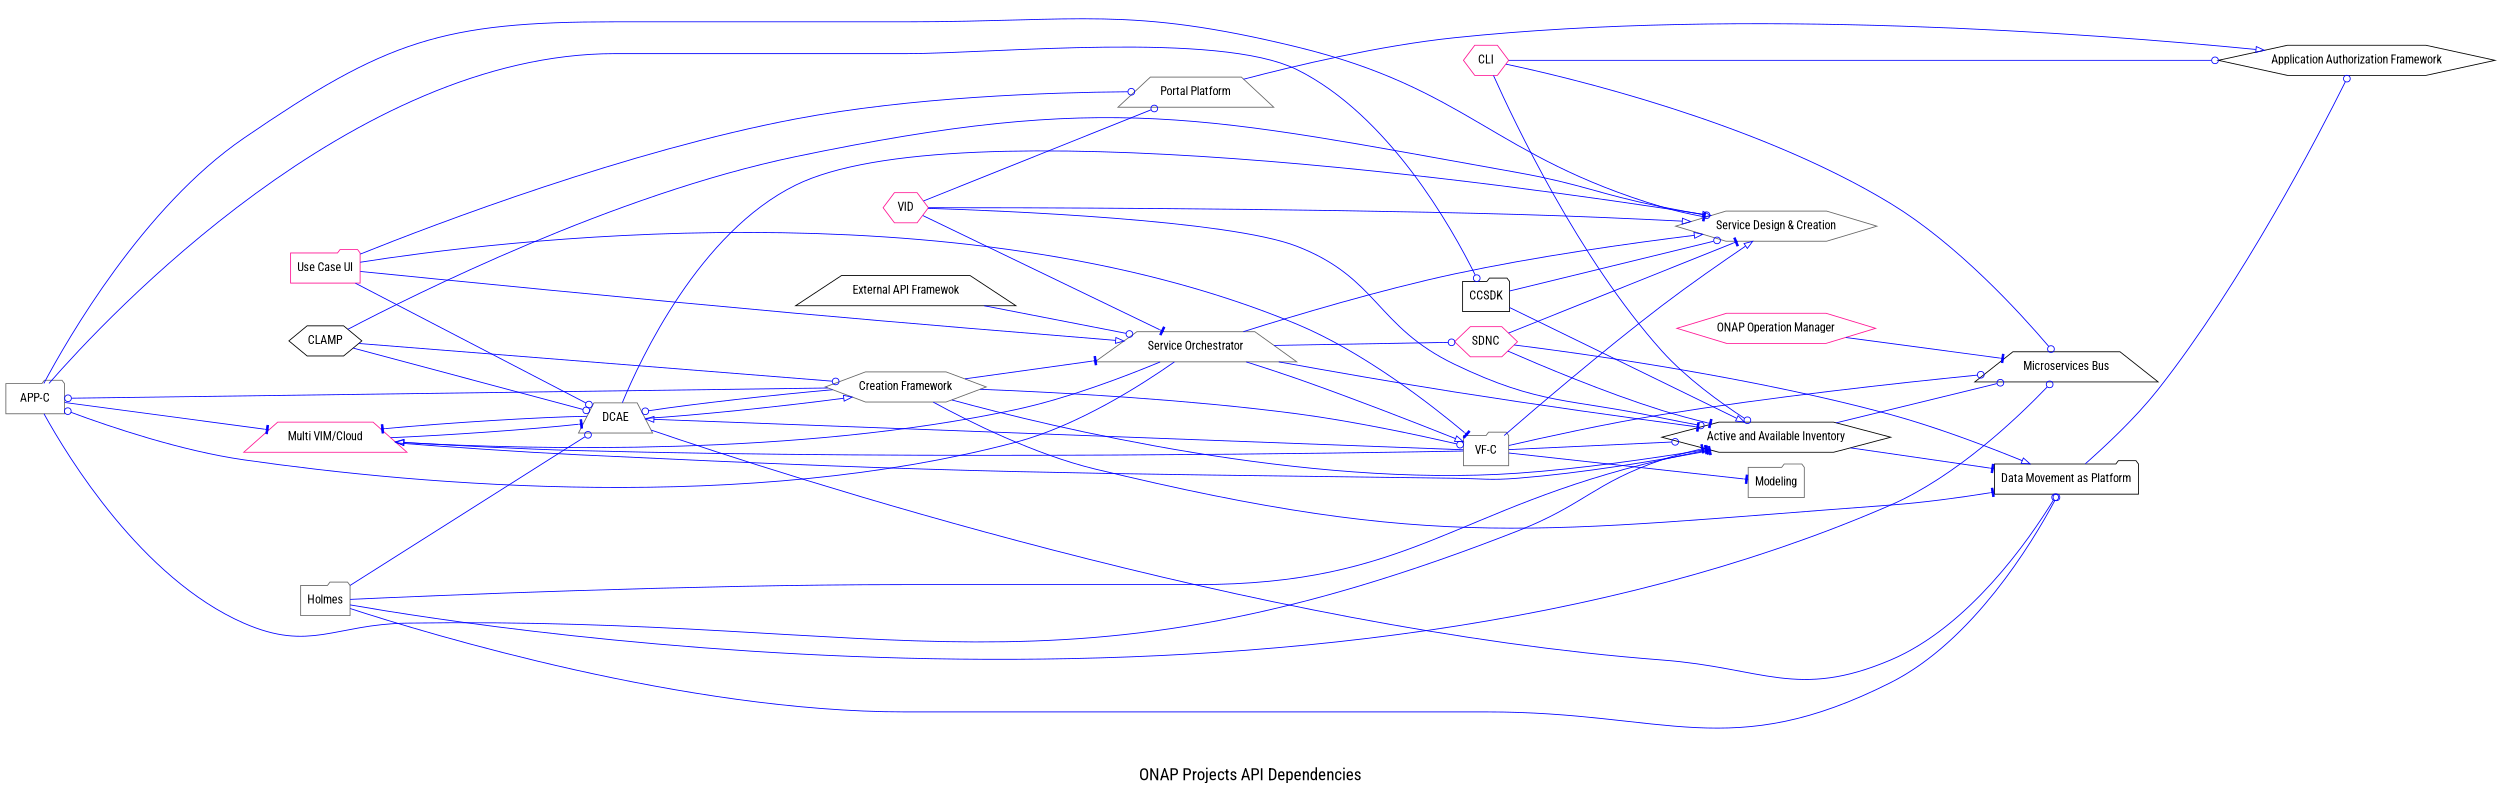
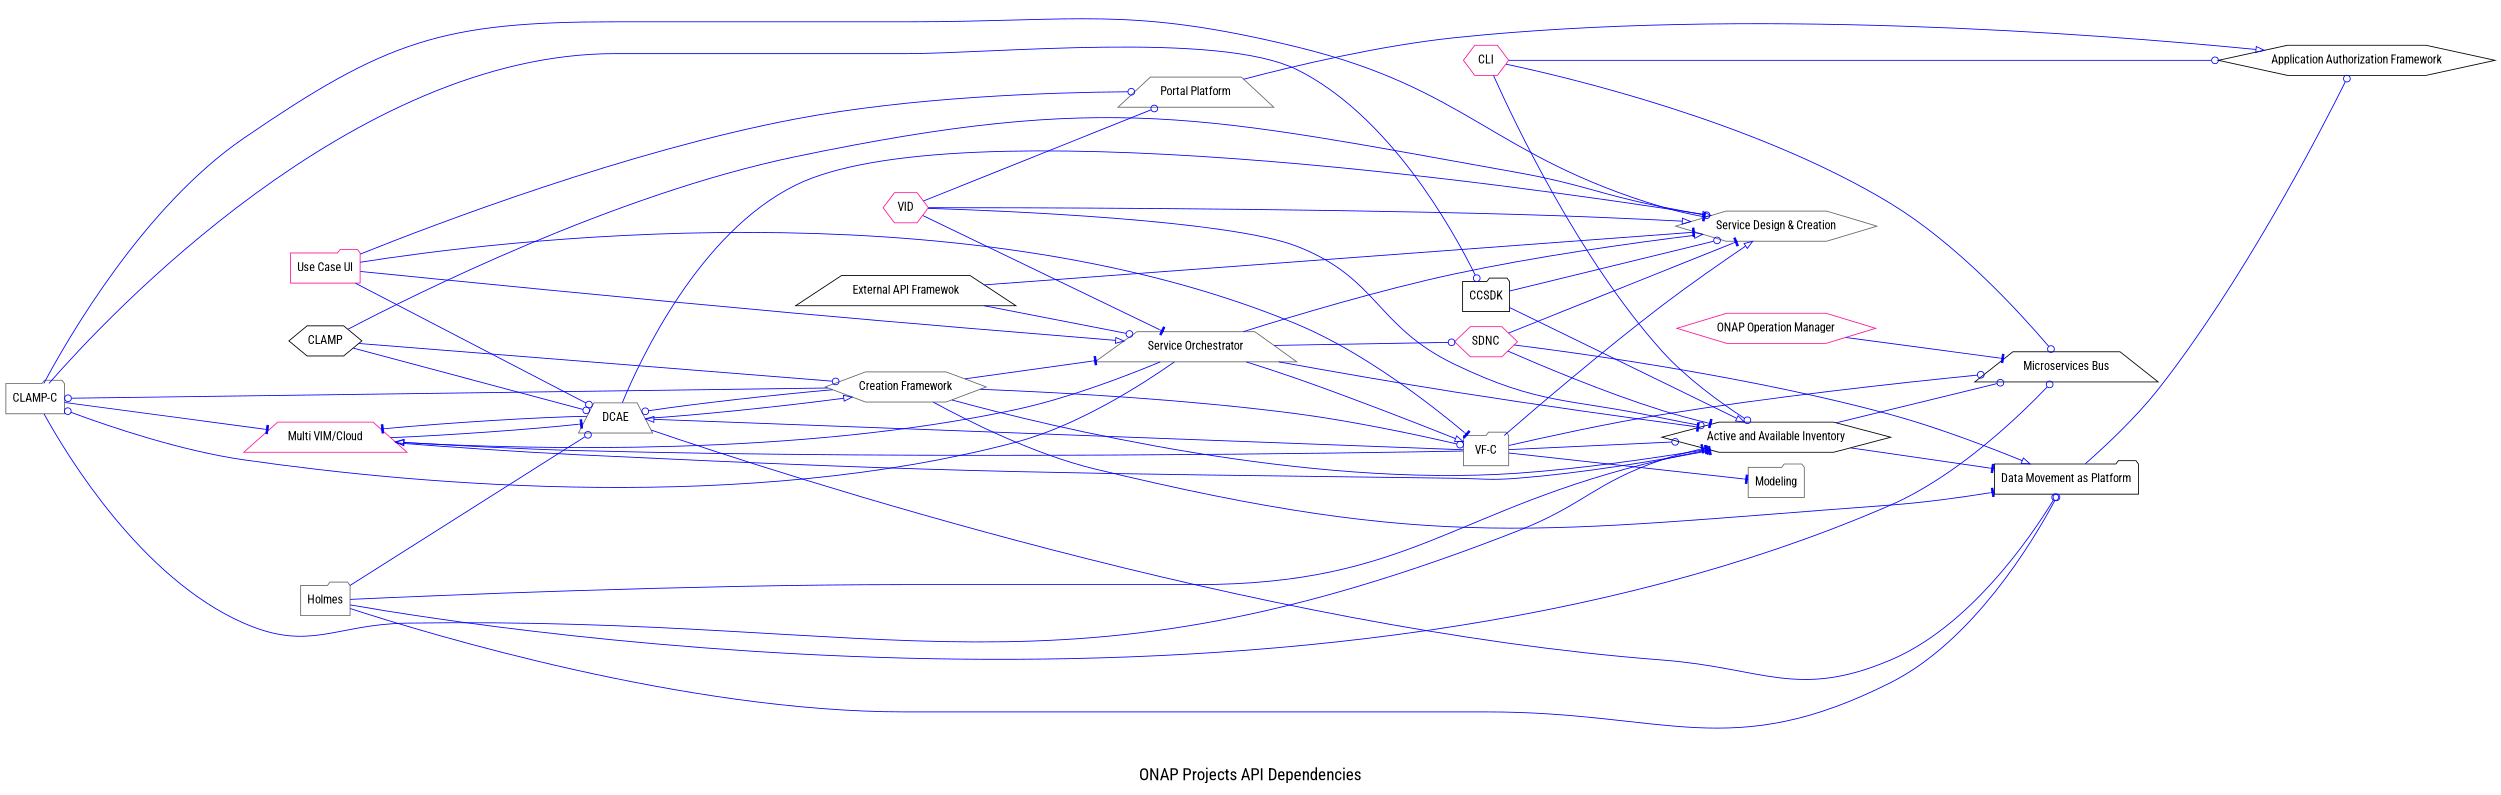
edge "External API Framewok" -> "Service Design & Creation": added
node "APP-C": label "APP-C" -> "CLAMP-C"
